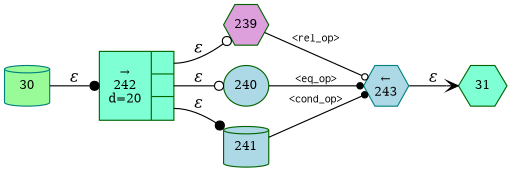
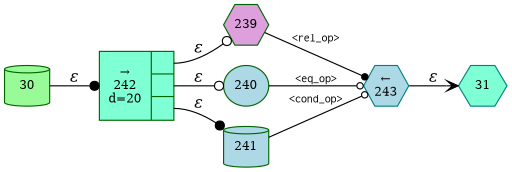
edge "239" -> "← 243": arrowhead odot -> dot
node "30": color teal -> darkgreen
edge "240" -> "← 243": arrowhead dot -> odot
node "31": color darkgreen -> teal
edge "241" -> "← 243": arrowhead dot -> odot
